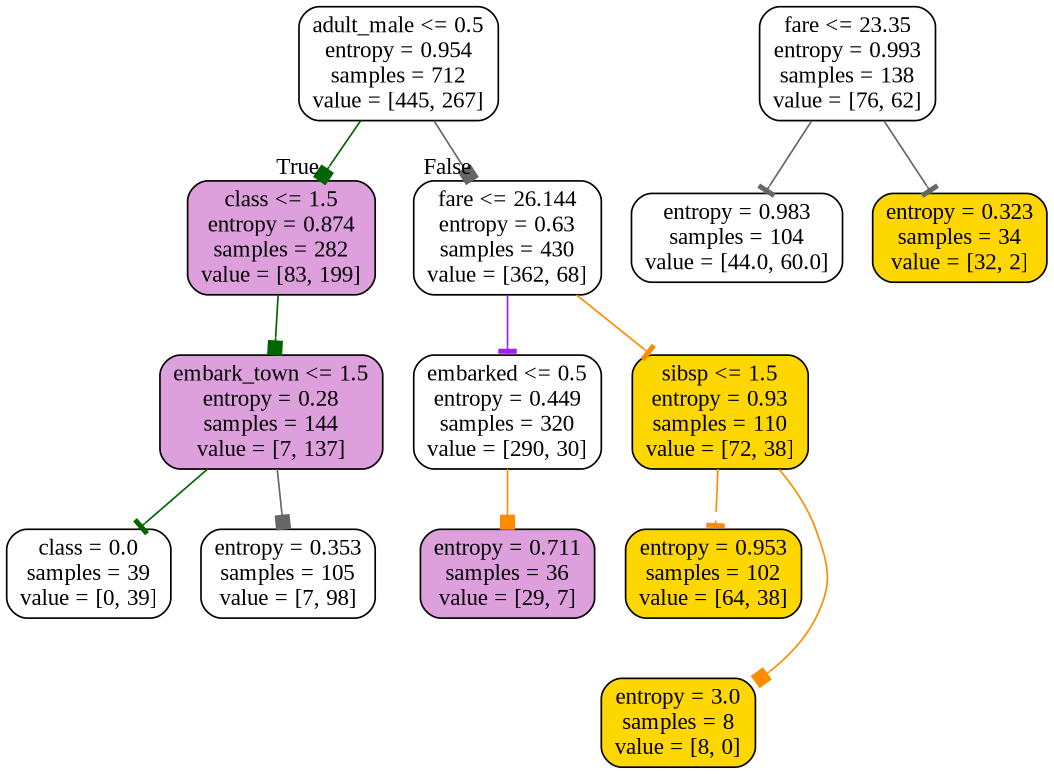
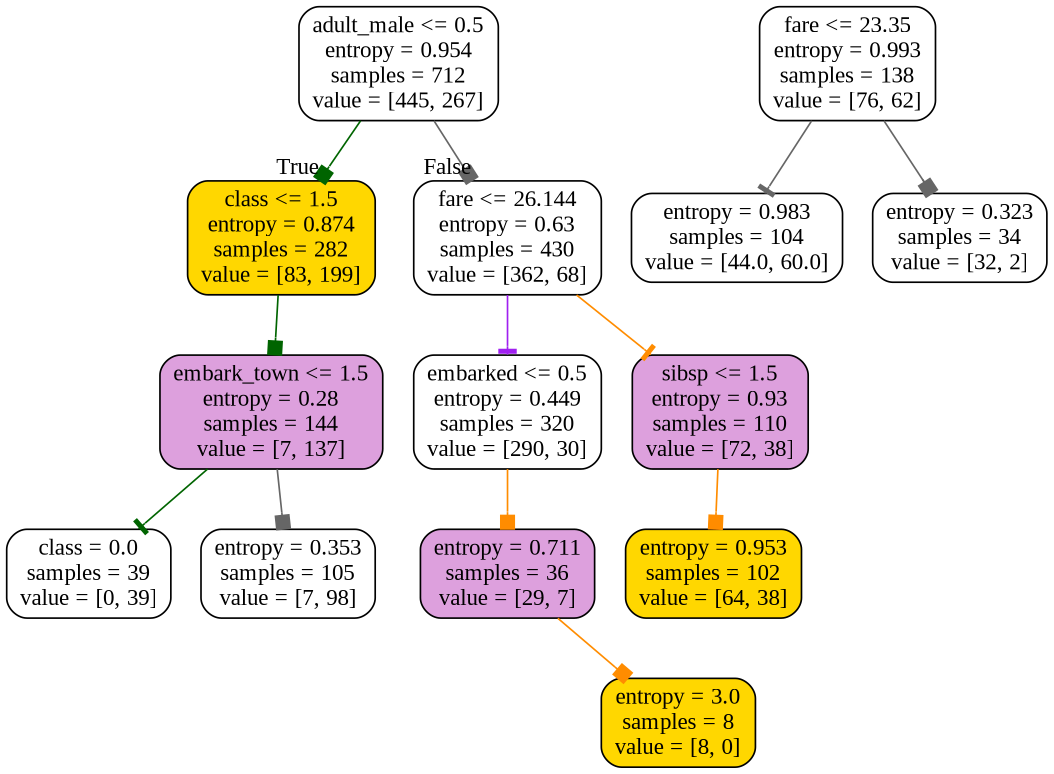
edge "fare <= 23.35 entropy = 0.993 samples = 138 value = [76, 62]" -> "entropy = 0.323 samples = 34 value = [32, 2]": arrowhead tee -> box
node "class <= 1.5 entropy = 0.874 samples = 282 value = [83, 199]": fillcolor plum -> gold
node "entropy = 0.323 samples = 34 value = [32, 2]": fillcolor gold -> white
node "sibsp <= 1.5 entropy = 0.93 samples = 110 value = [72, 38]": fillcolor gold -> plum
edge "sibsp <= 1.5 entropy = 0.93 samples = 110 value = [72, 38]" -> "entropy = 0.953 samples = 102 value = [64, 38]": arrowhead tee -> box
edge "sibsp <= 1.5 entropy = 0.93 samples = 110 value = [72, 38]" -> "entropy = 3.0 samples = 8 value = [8, 0]": now "entropy = 0.711 samples = 36 value = [29, 7]" -> "entropy = 3.0 samples = 8 value = [8, 0]"
